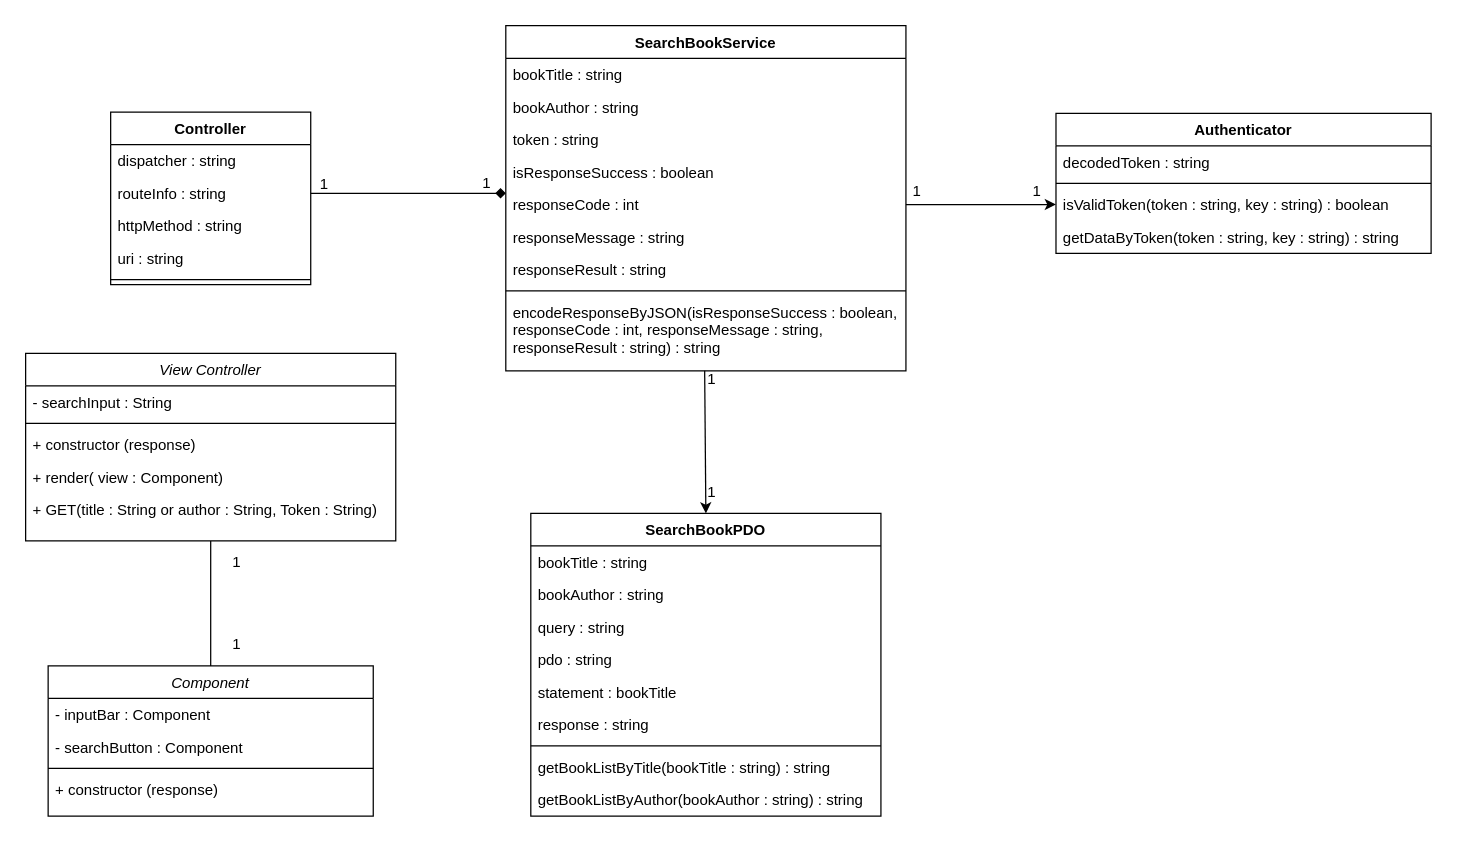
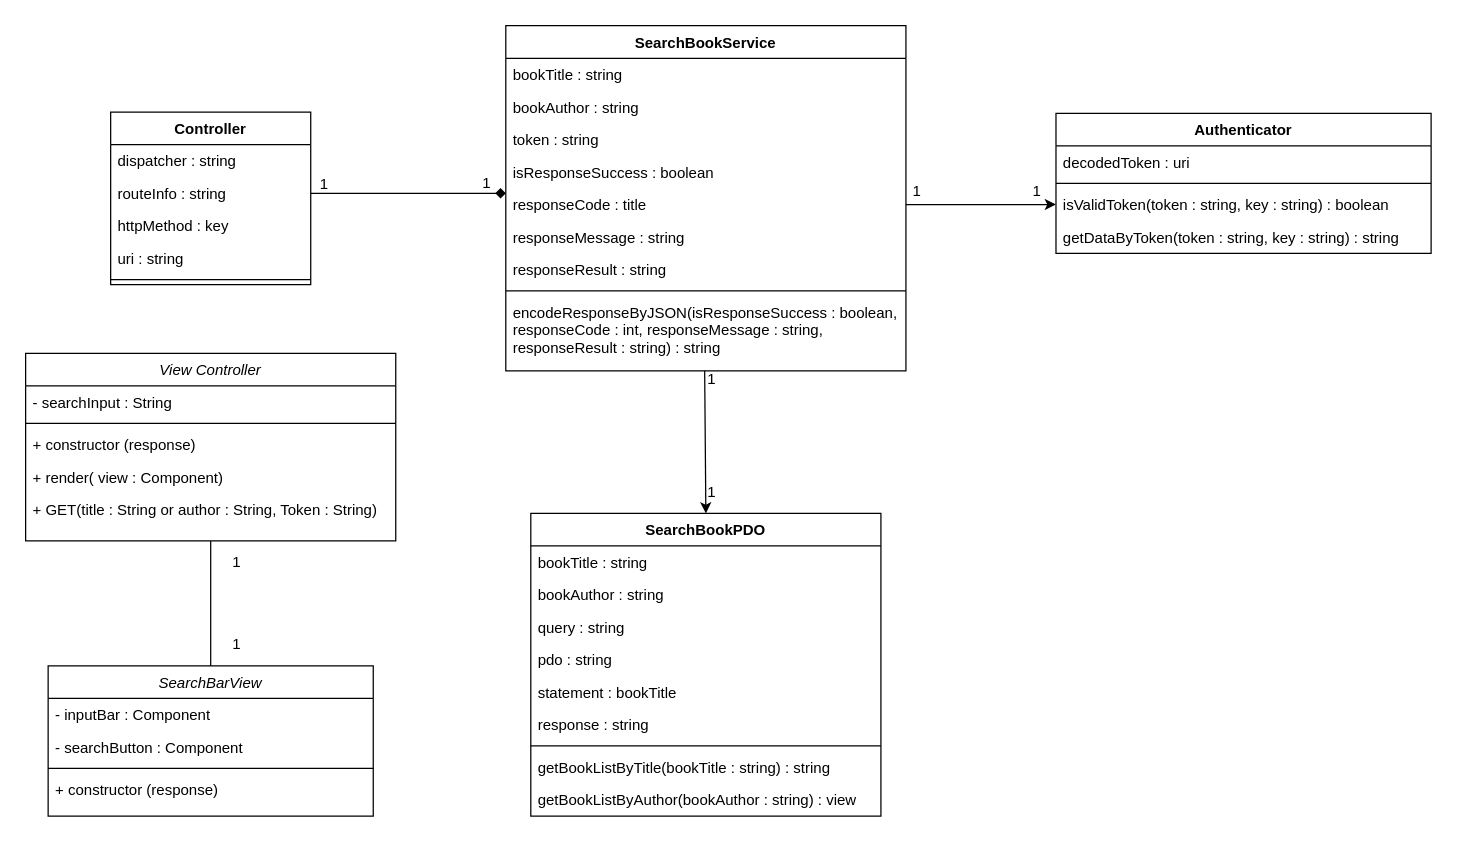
node "decodedToken : string": label "decodedToken : string" -> "decodedToken : uri"
node "responseCode : int": label "responseCode : int" -> "responseCode : title"
node "httpMethod : string": label "httpMethod : string" -> "httpMethod : key"
node "Component": label "Component" -> "SearchBarView"
node "getBookListByAuthor(bookAuthor : string) : string": label "getBookListByAuthor(bookAuthor : string) : string" -> "getBookListByAuthor(bookAuthor : string) : view"
